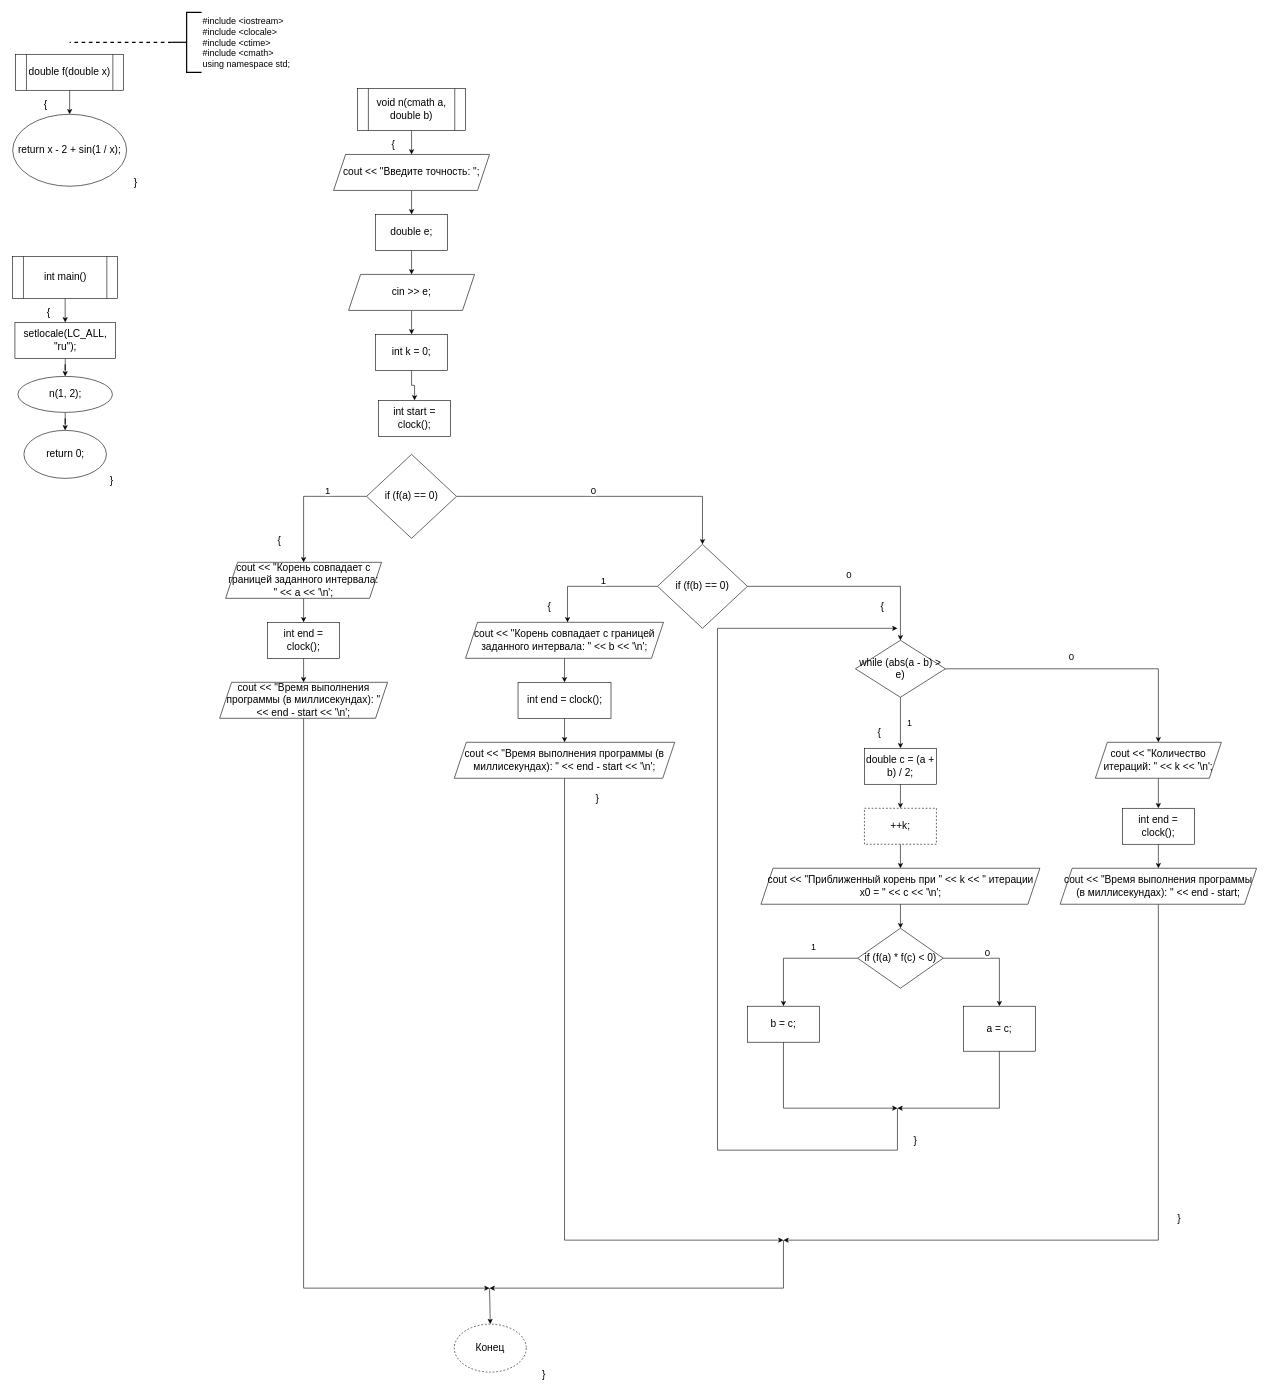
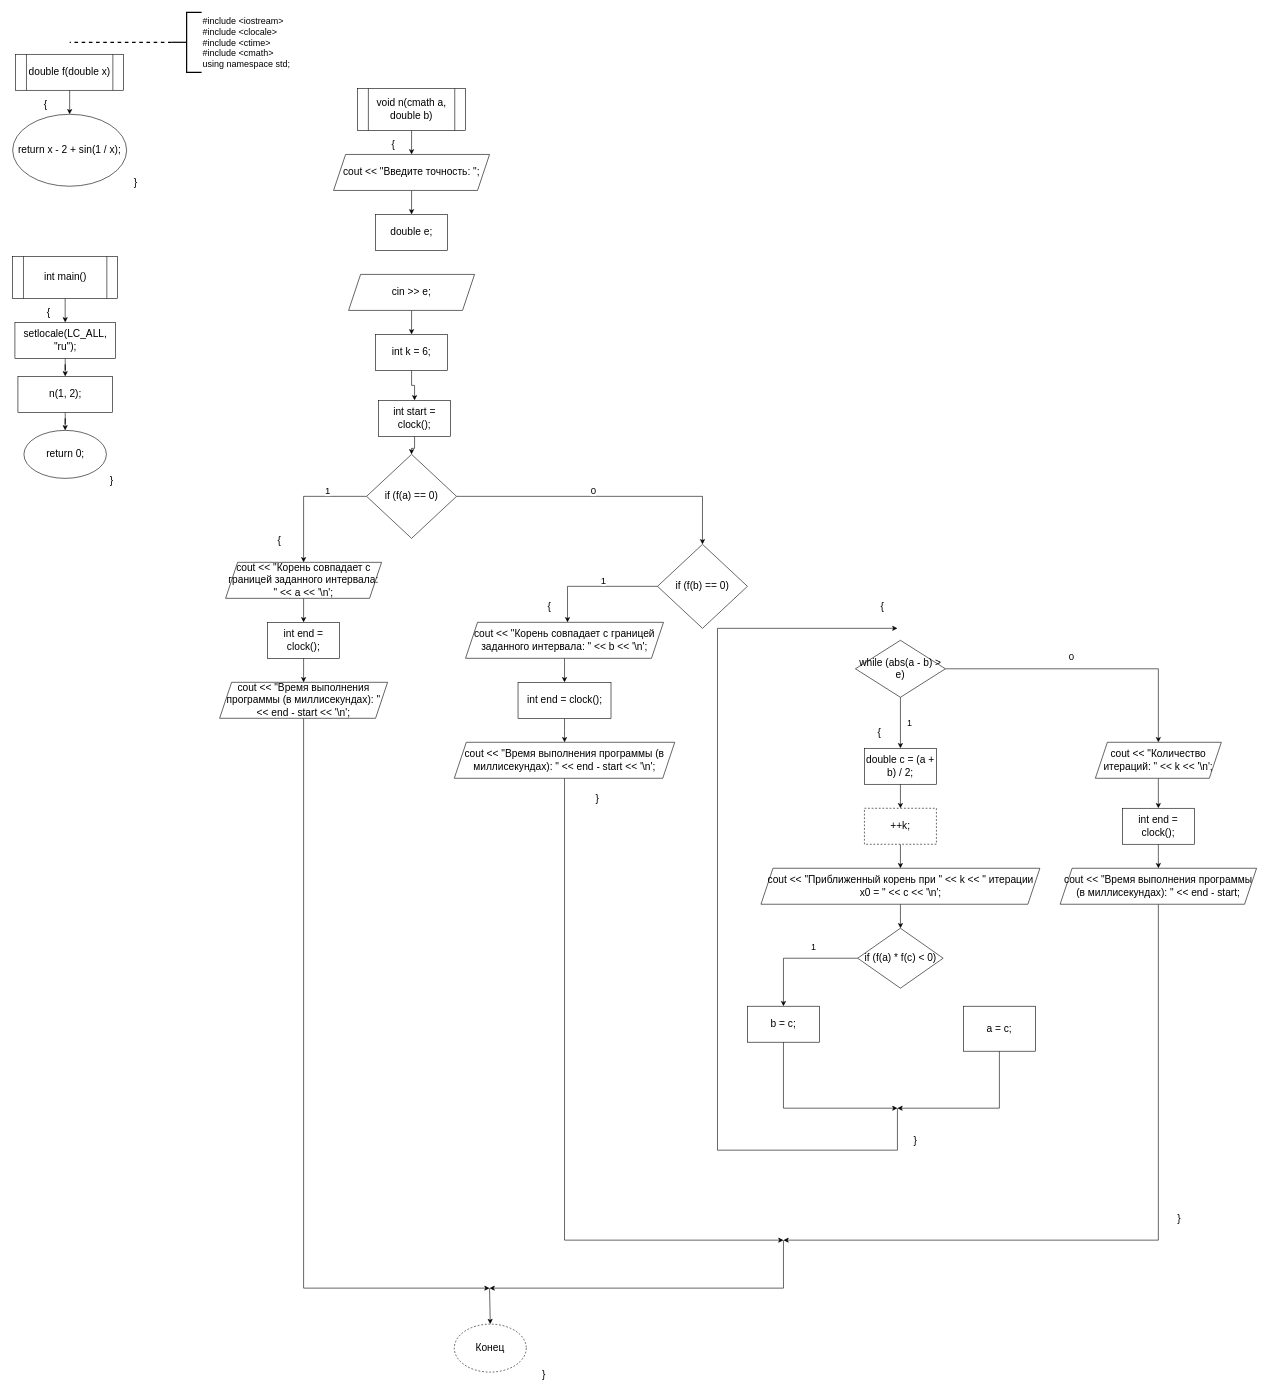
edge "double e;" -> "cin >> e;": removed
node "int k = 0;": label "int k = 0;" -> "int k = 6;"
node "n(1, 2);": shape ellipse -> rectangle
edge "int start = clock();" -> "if (f(a) == 0)": added
edge "if (f(b) == 0)" -> "while (abs(a - b) > e)": removed, label "0"
edge "if (f(a) * f(c) < 0)" -> "a = c;": removed, label "0"
